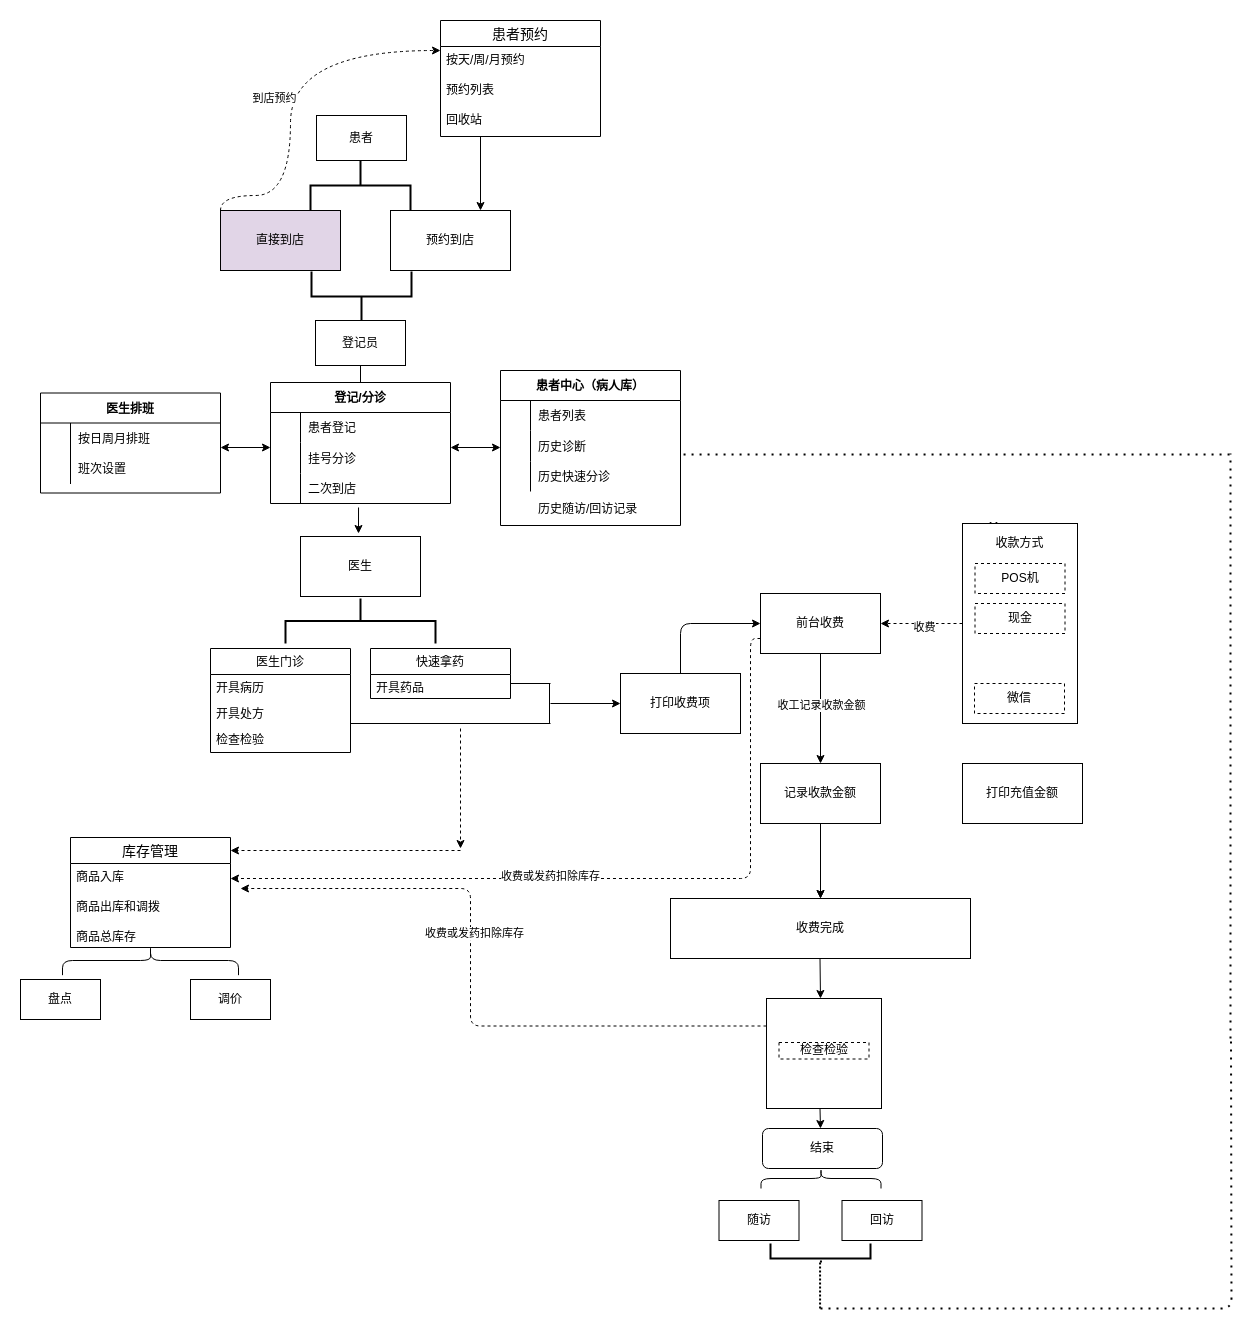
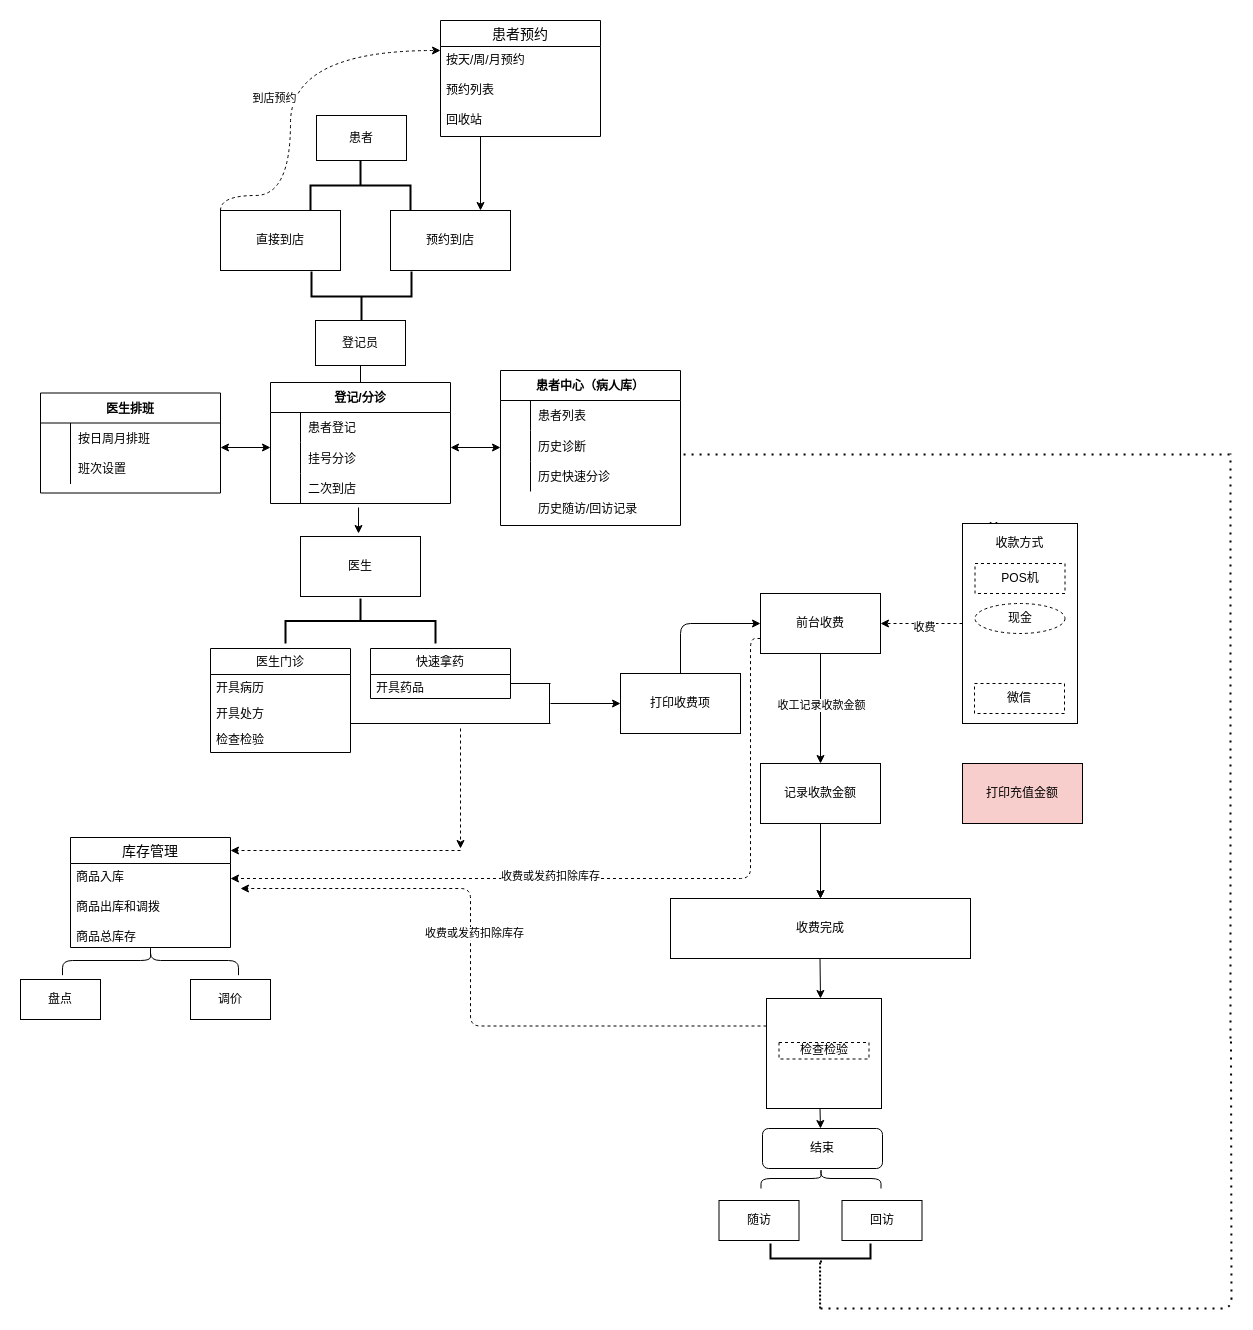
node "直接到店": fillcolor #e1d5e7 -> #ffffff
node "现金": shape rectangle -> ellipse
node "打印充值金额": fillcolor #ffffff -> #f8cecc
